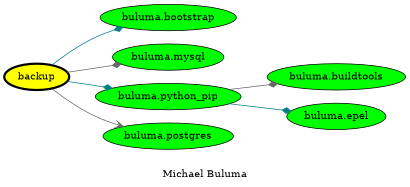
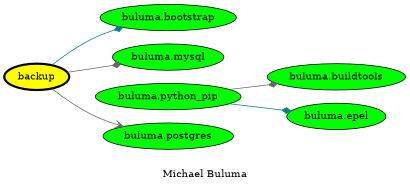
edge "backup" -> "buluma.python_pip": removed
